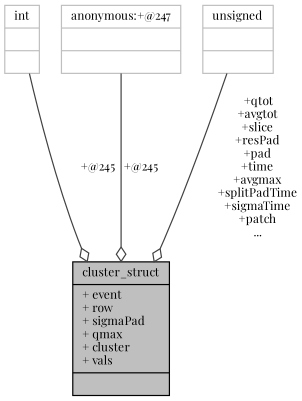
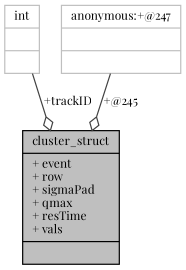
node "unsigned": removed
edge "int" -> "cluster_struct": label " +@245" -> " +trackID"
node "cluster_struct": text "+ cluster" -> "+ resTime"
